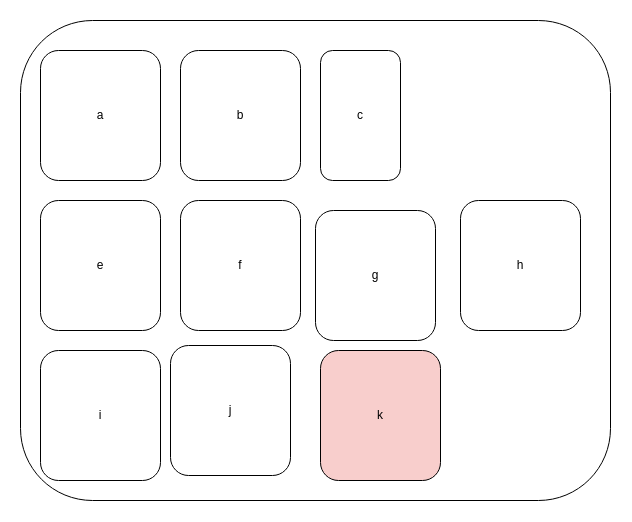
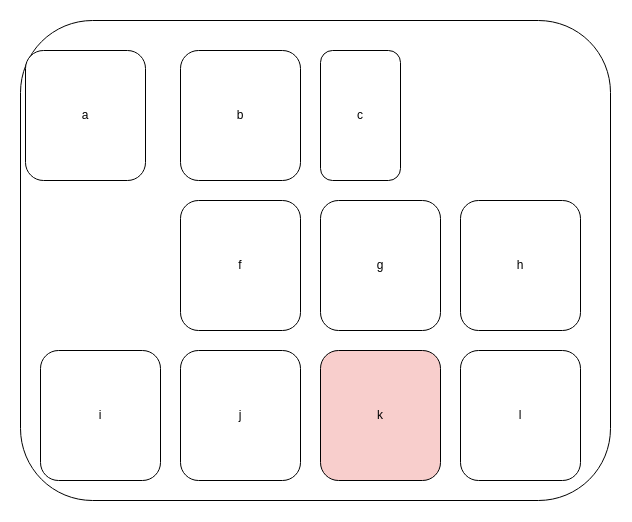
node "a": moved (101, 116) -> (86, 116)
node "e": removed
node "g": moved (376, 276) -> (381, 266)
node "j": moved (231, 411) -> (241, 416)
node "l": added
